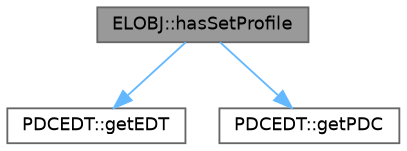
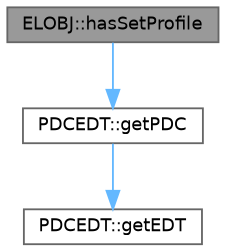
edge "ELOBJ::hasSetProfile" -> "PDCEDT::getEDT": now "PDCEDT::getPDC" -> "PDCEDT::getEDT"
